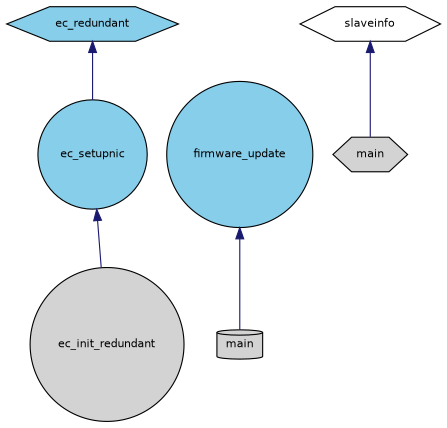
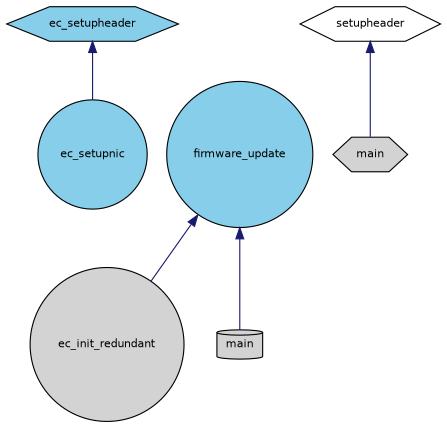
node "ec_redundant": label "ec_redundant" -> "ec_setupheader"
node "slaveinfo": label "slaveinfo" -> "setupheader"
edge "ec_init_redundant" -> "ec_setupnic": now "ec_init_redundant" -> "firmware_update"
